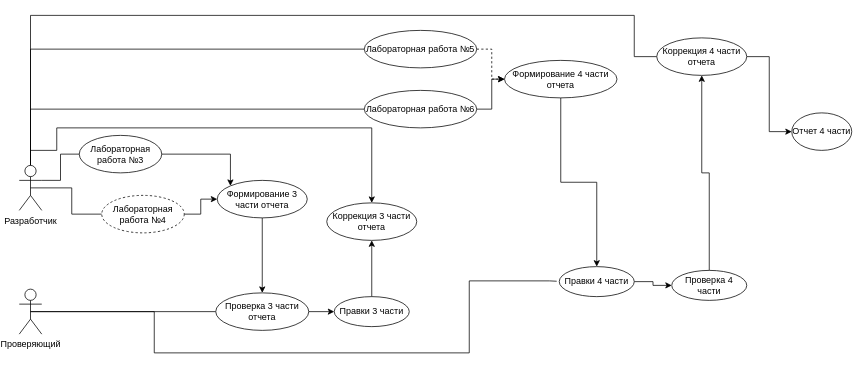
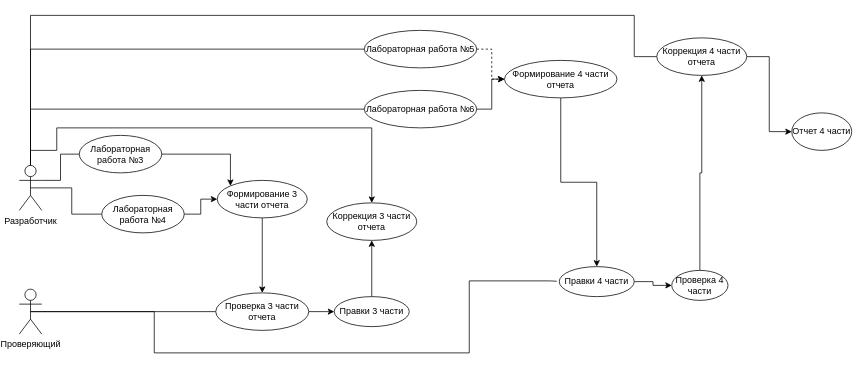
node "Лабораторная работа №4": style dashed -> solid
node "Проверка 4 части": size 75x30 -> 56x30
